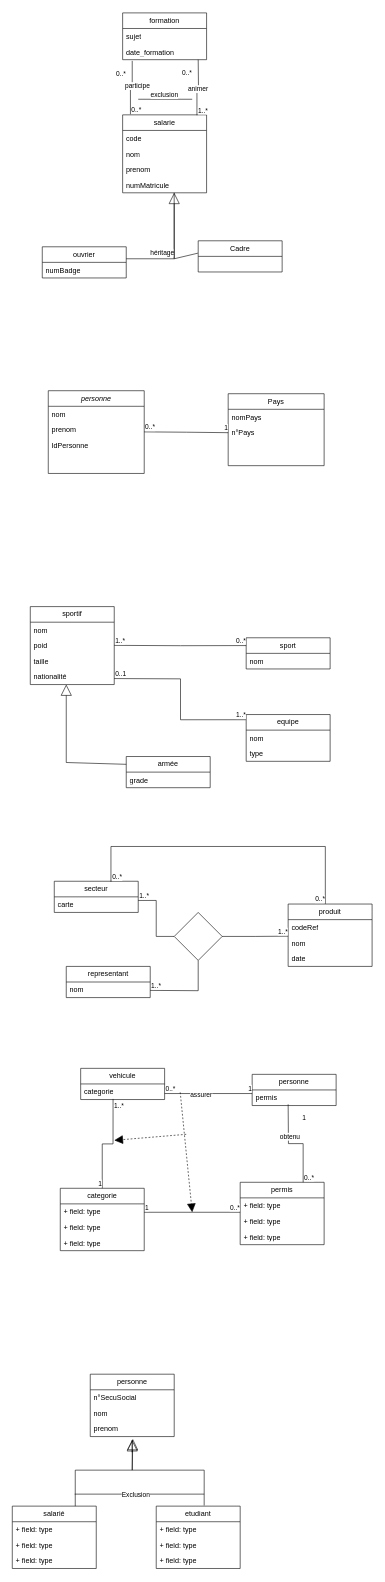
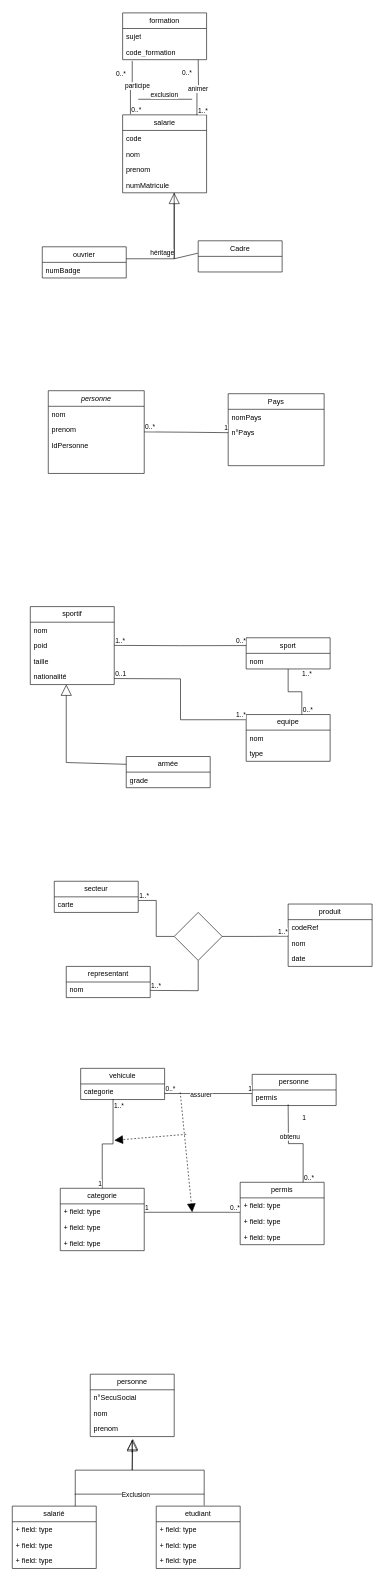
node "date_formation": label "date_formation" -> "code_formation"
edge "sport" -- "equipe": added, labels "1..*", "0..*"
edge "secteur" -- "produit": removed, labels "0..*", "0..*"
